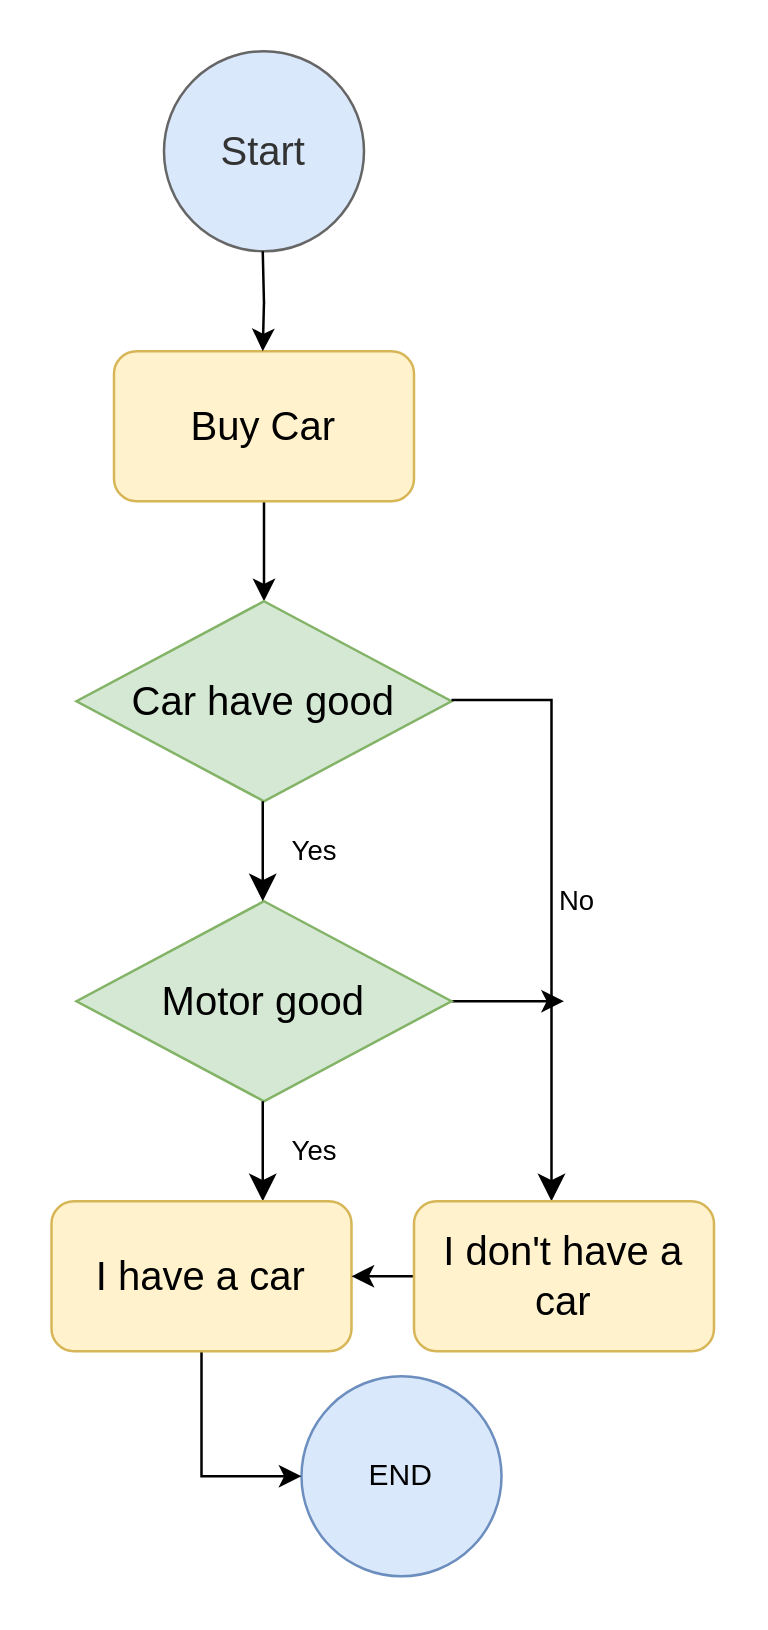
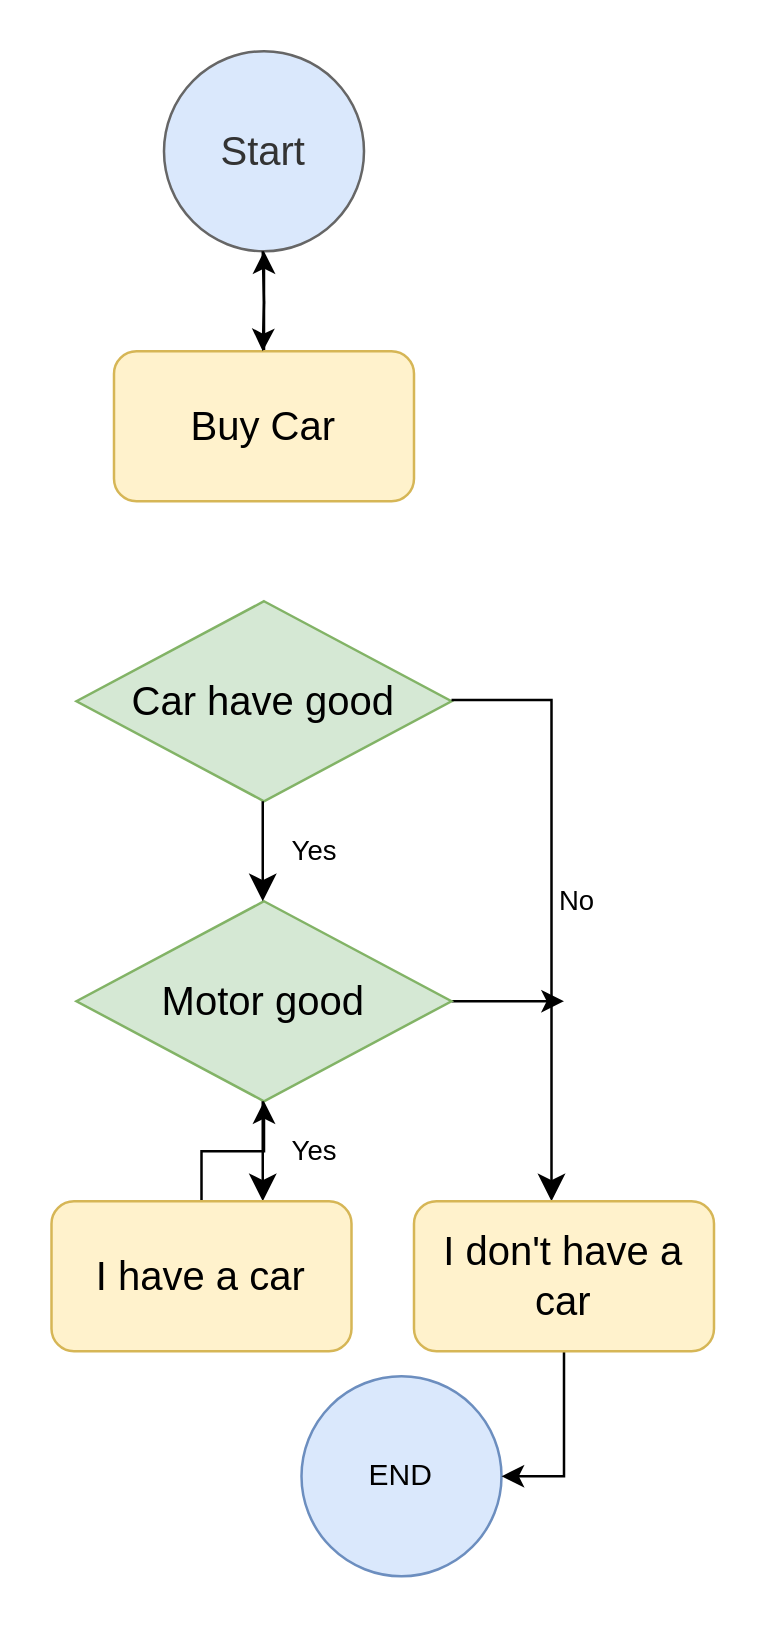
edge "Buy Car" -> "Car have good": now "Buy Car" -> "Start"
edge "I don't have a car" -> "I have a car": now "I don't have a car" -> "END"
edge "I have a car" -> "END": now "I have a car" -> "Motor good"
